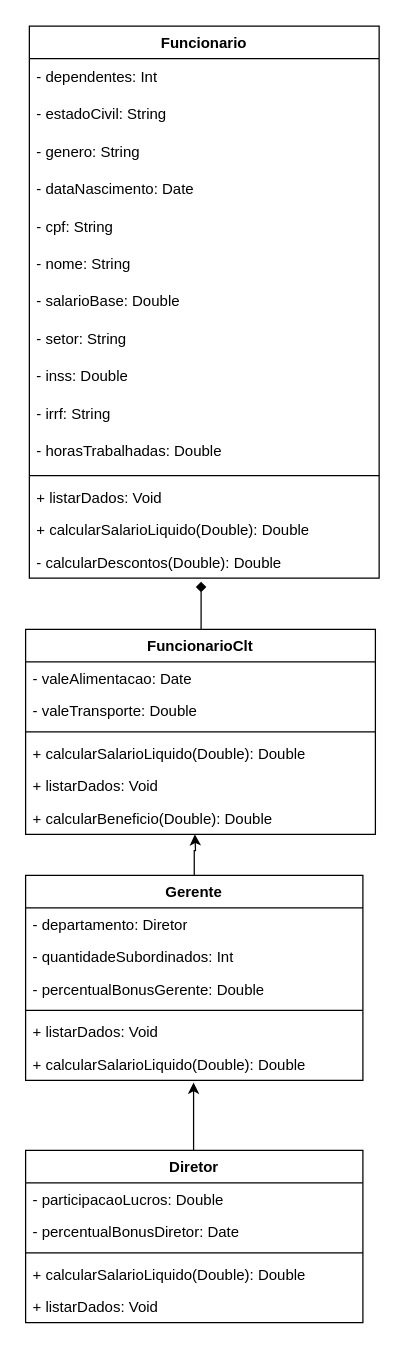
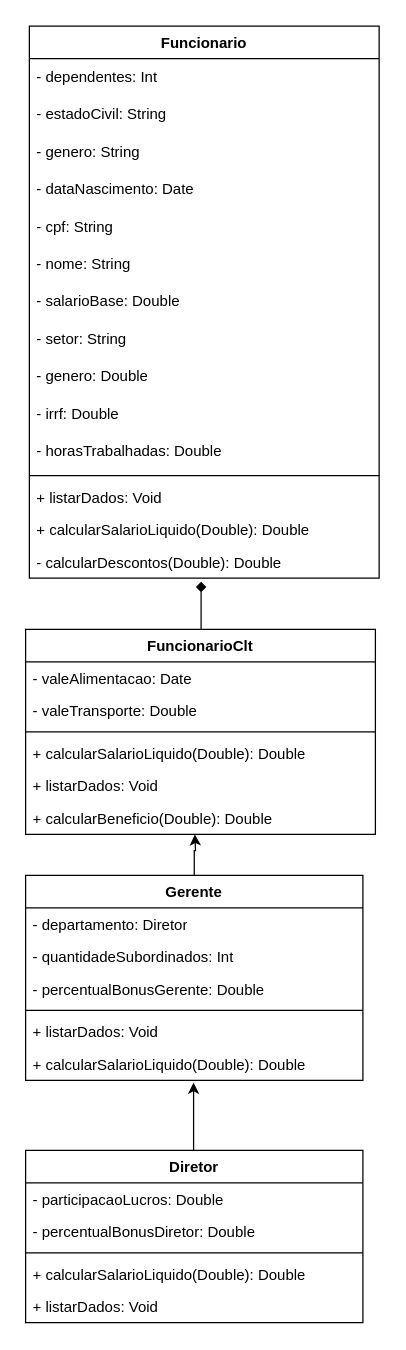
node "- inss: Double": label "- inss: Double" -> "- genero: Double"
node "- irrf: String": label "- irrf: String" -> "- irrf: Double"
node "- percentualBonusDiretor: Date": label "- percentualBonusDiretor: Date" -> "- percentualBonusDiretor: Double"
